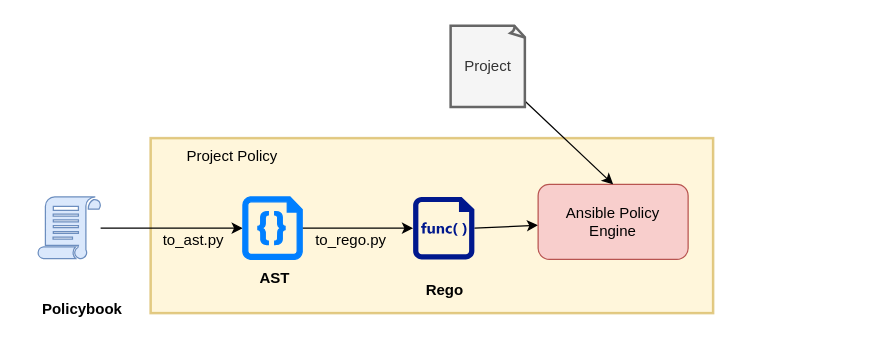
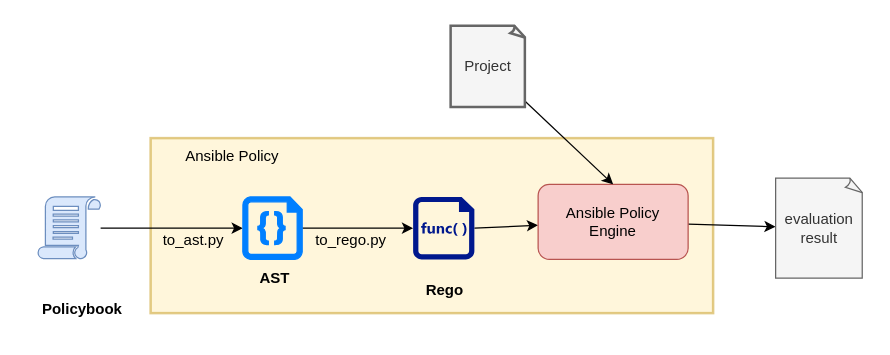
node "Project Policy": label "Project Policy" -> "Ansible Policy"
edge "Ansible Policy Engine" -> "evaluation result": added
node "evaluation result": added
